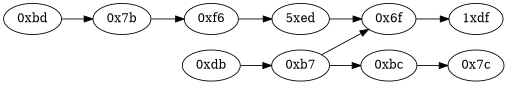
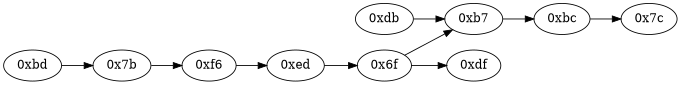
node "5xed": label "5xed" -> "0xed"
node "1xdf": label "1xdf" -> "0xdf"
edge "0xb7" -> "0x6f": reversed
